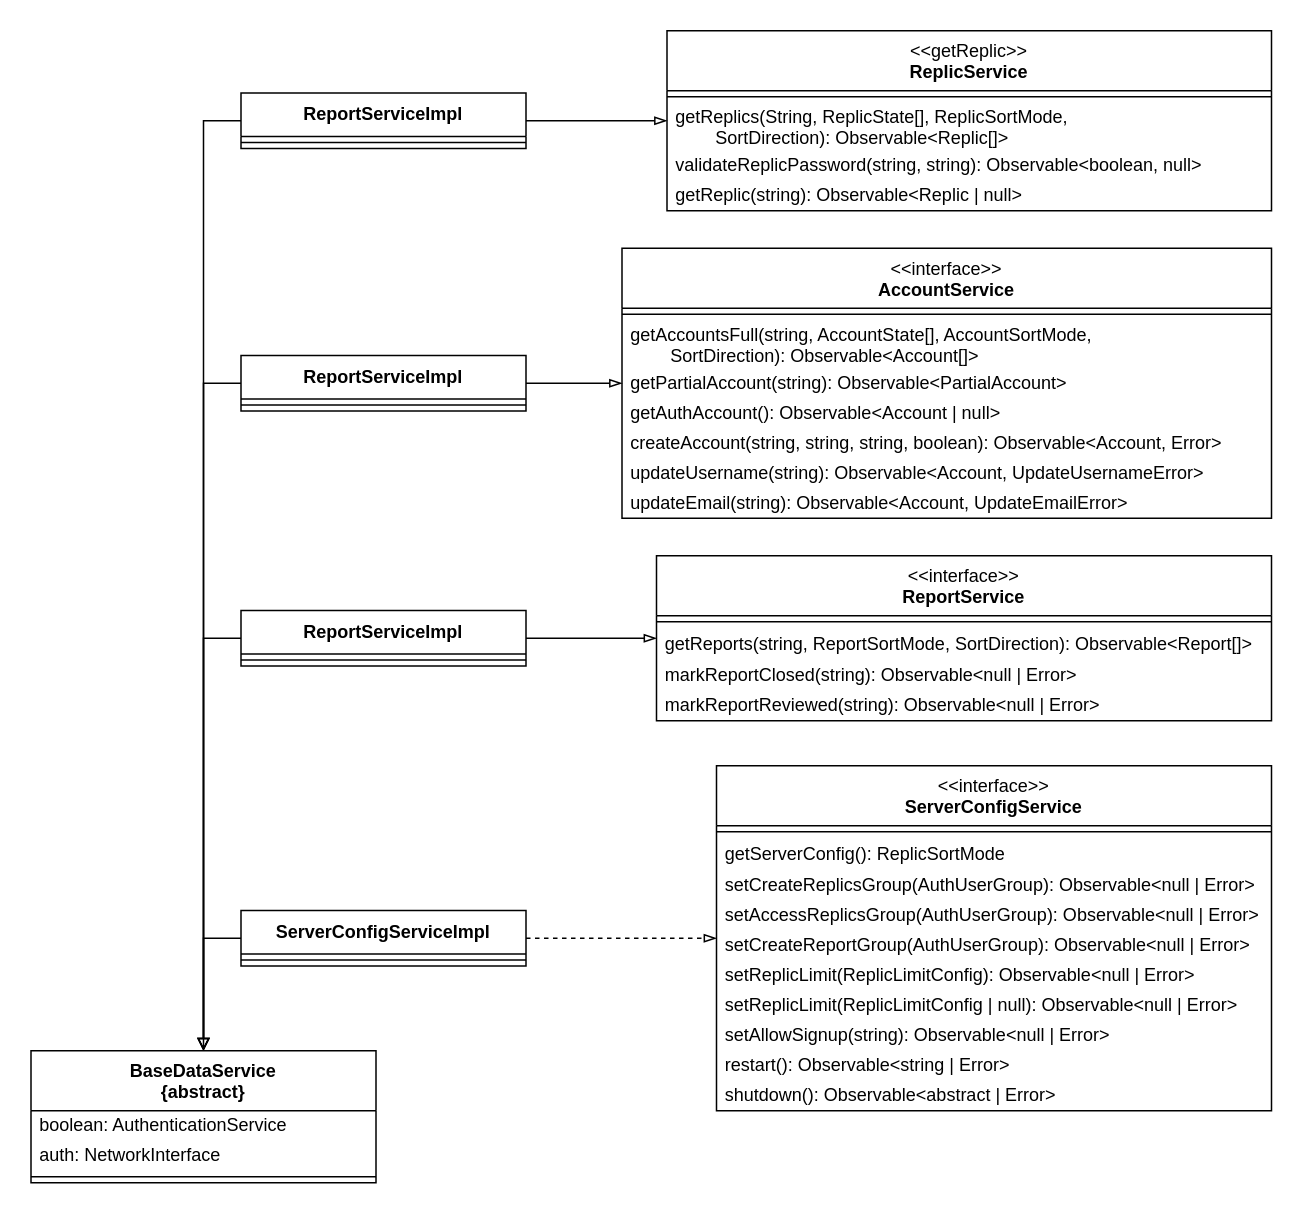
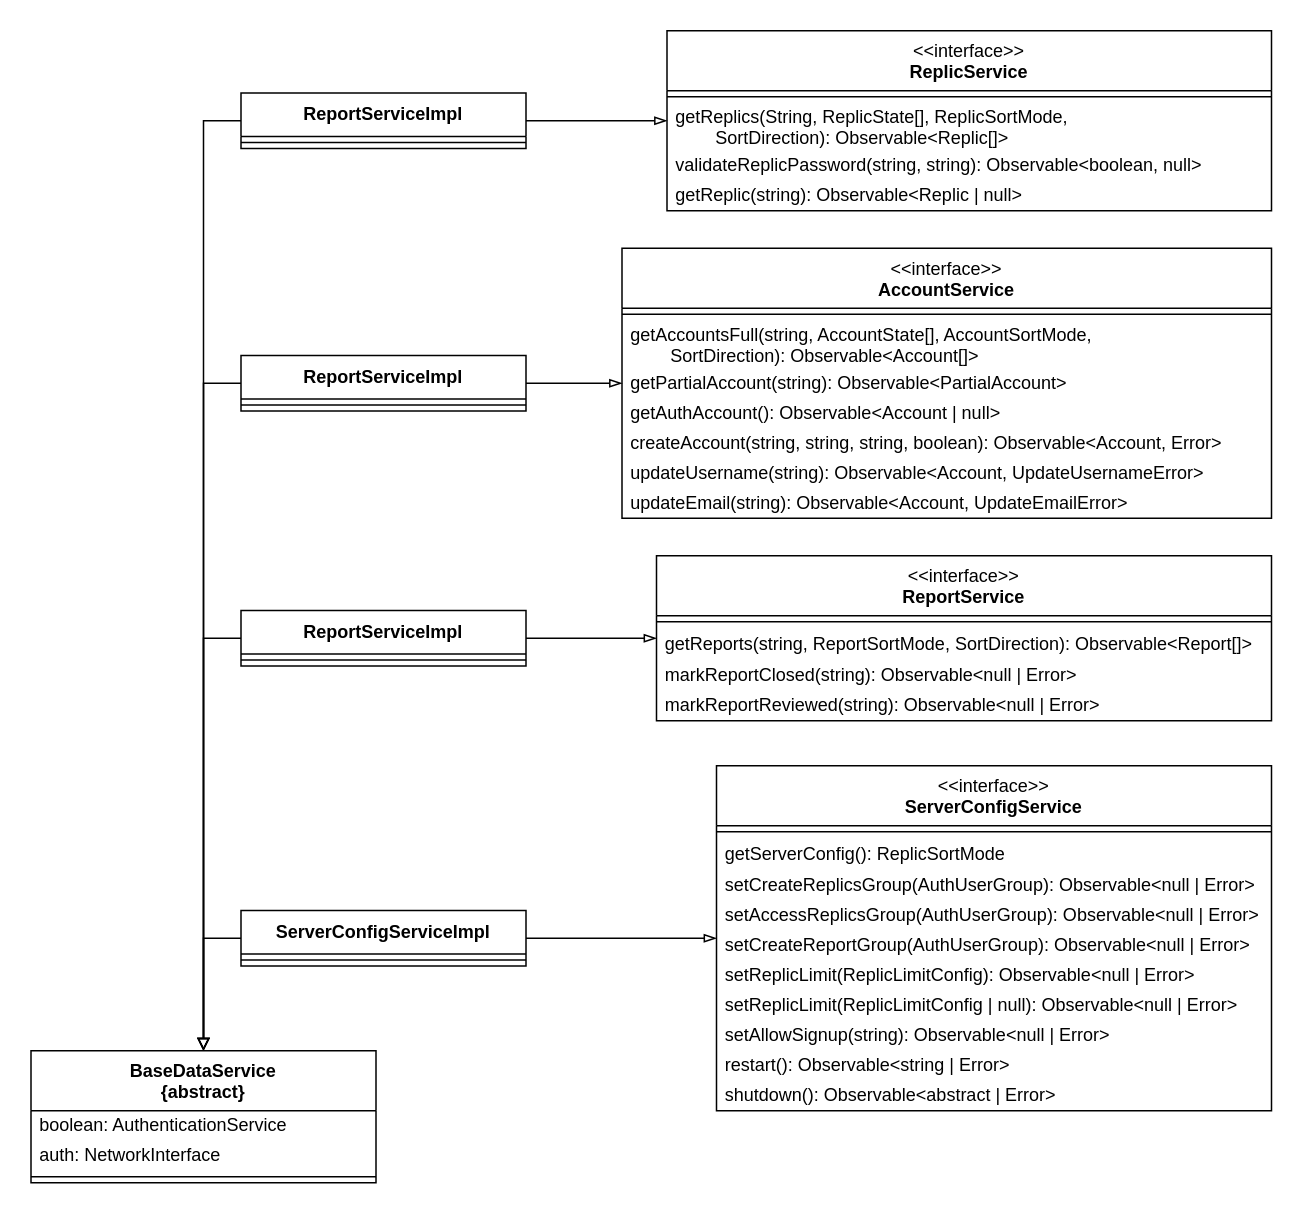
node "<<getReplic>> ReplicService": label "<<getReplic>> ReplicService" -> "<<interface>> ReplicService"
edge "ServerConfigServiceImpl" -> "<<interface>> ServerConfigService": style dashed -> solid
edge "ServerConfigServiceImpl" -> "BaseDataService {abstract}": arrowhead open -> block
